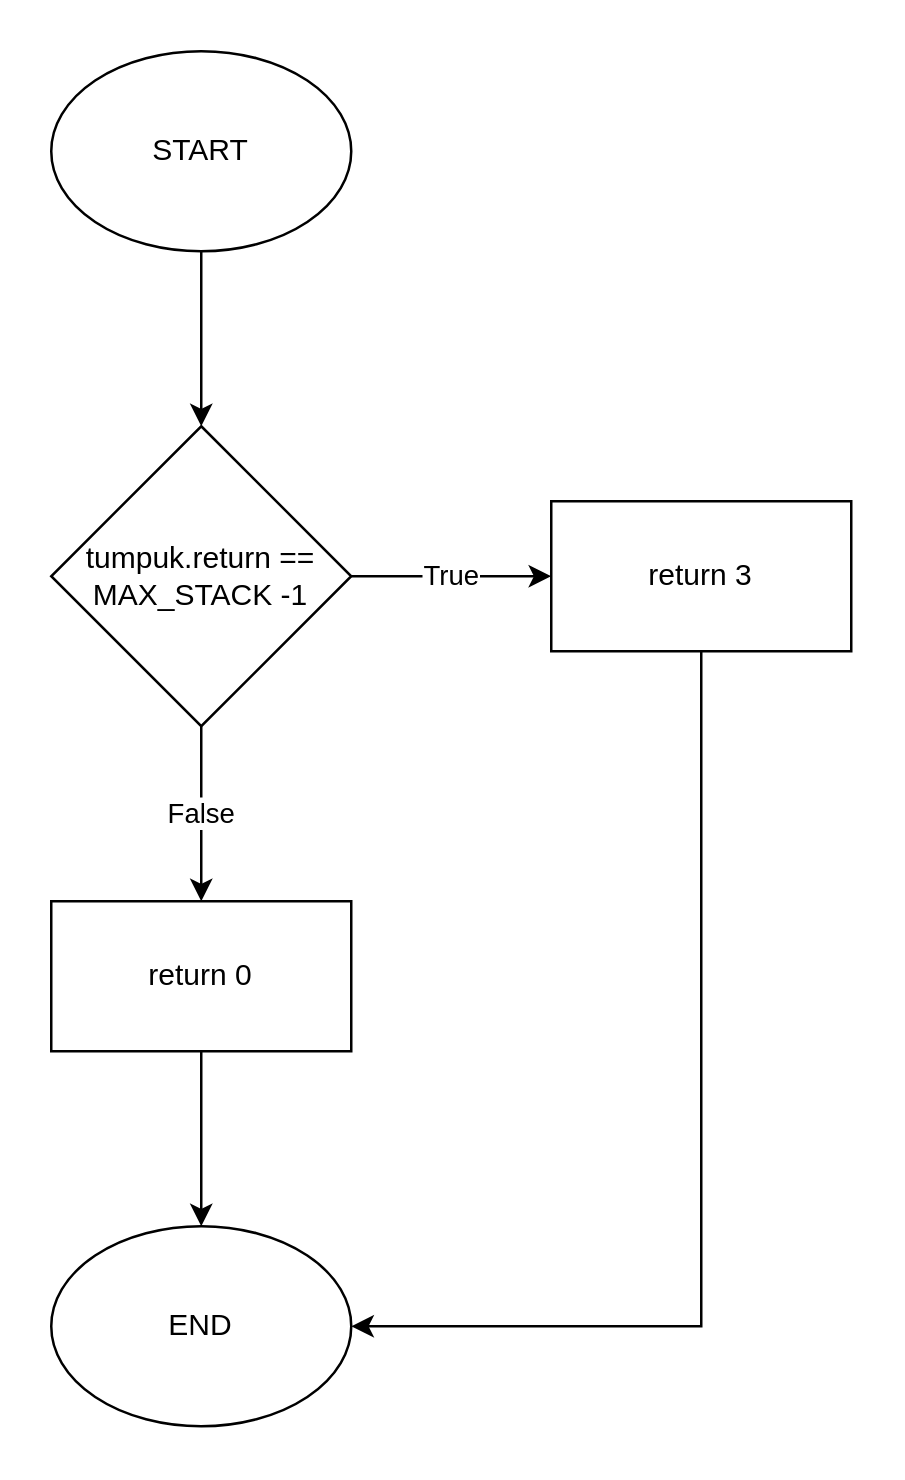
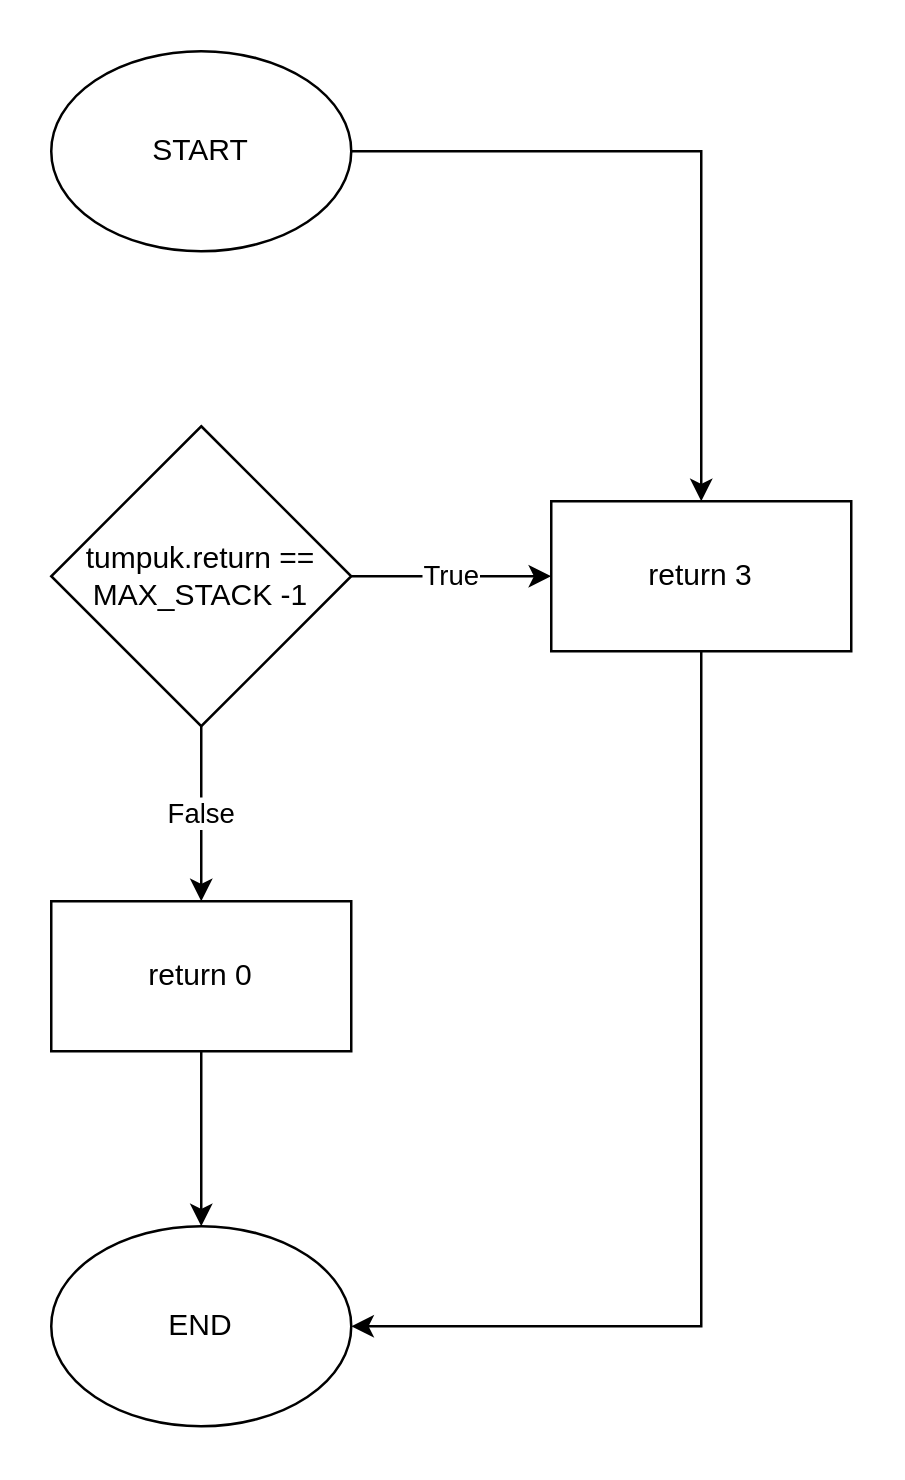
edge "START" -> "tumpuk.return == MAX_STACK -1": now "START" -> "return 3"
